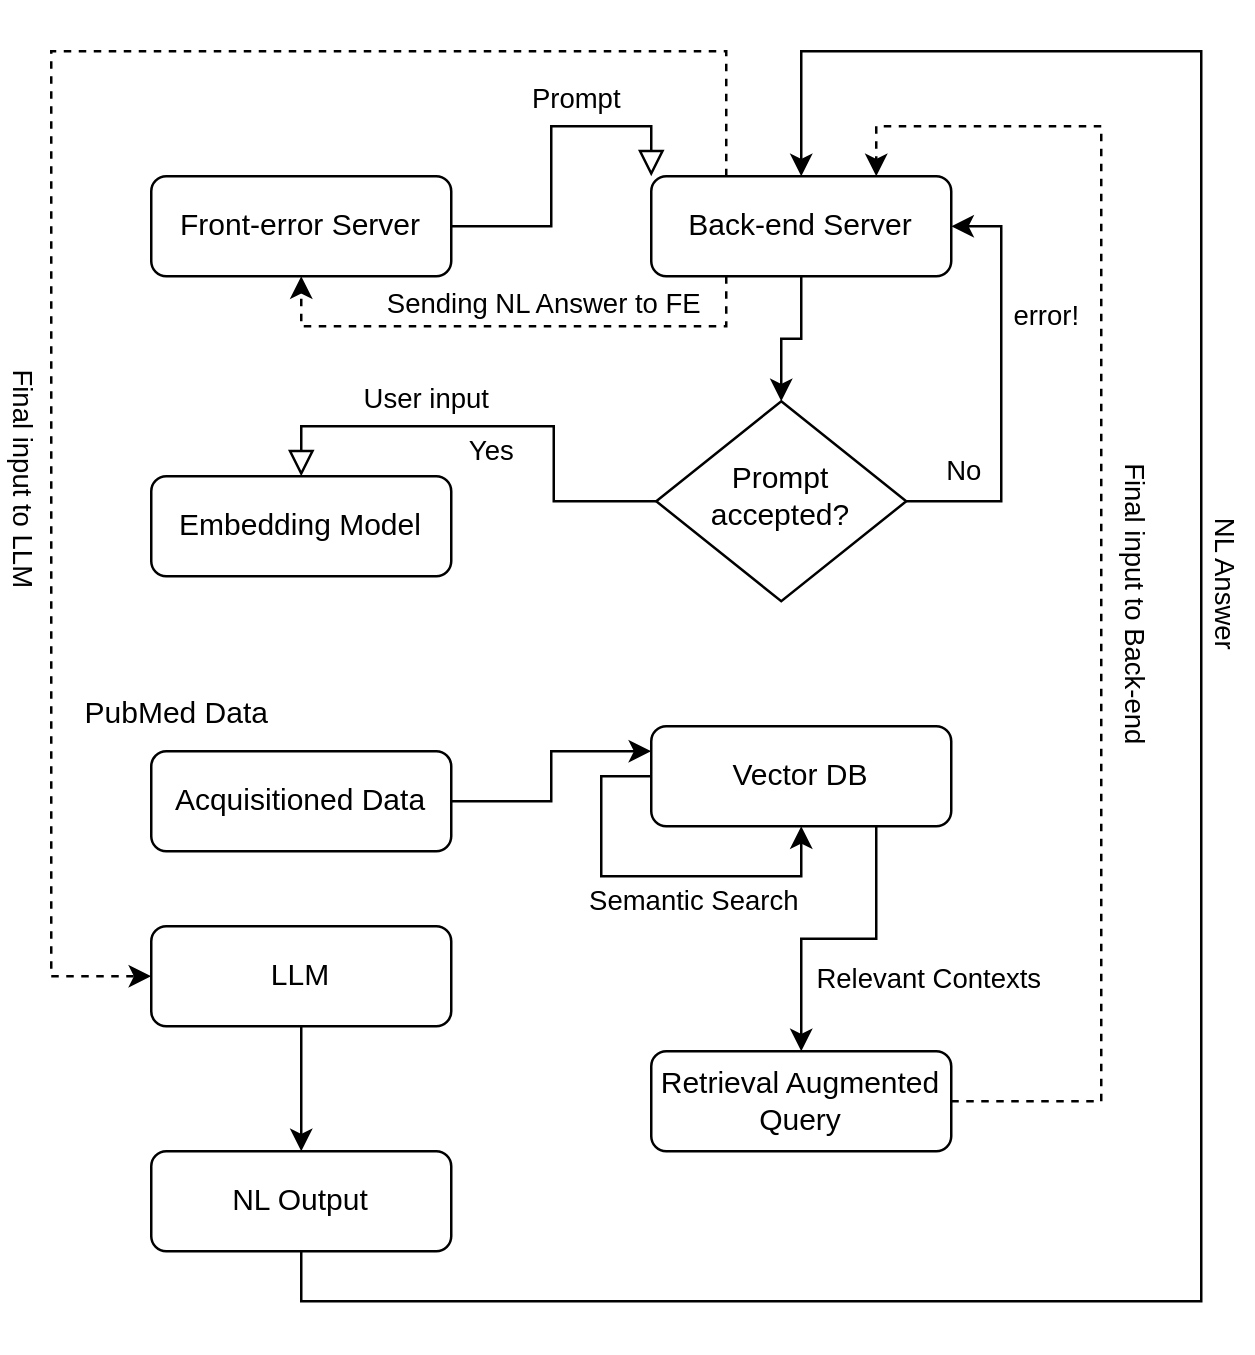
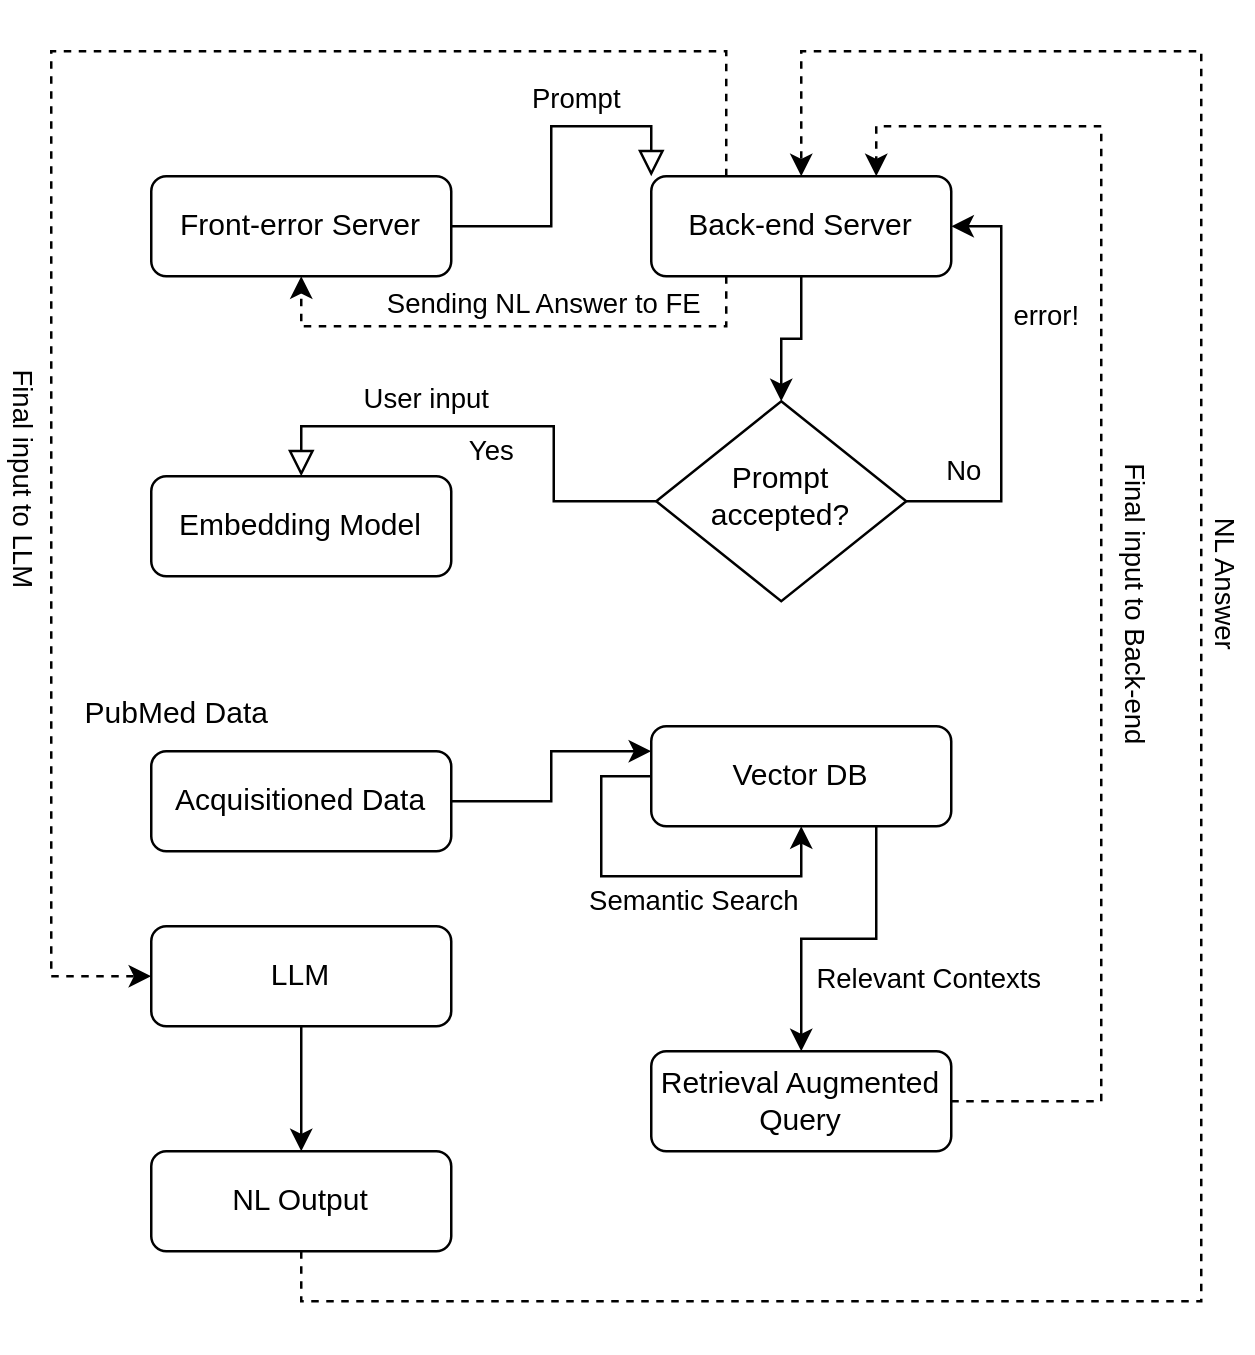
edge "NL Output" -> "Back-end Server": style solid -> dashed
